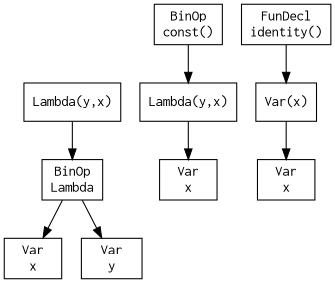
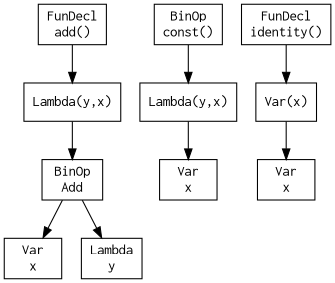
node "FunDecl add()": added
node "BinOp Lambda": label "BinOp Lambda" -> "BinOp Add"
node "Var y": label "Var y" -> "Lambda y"
